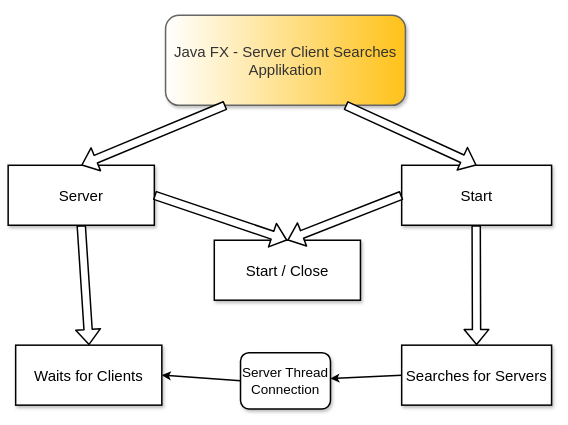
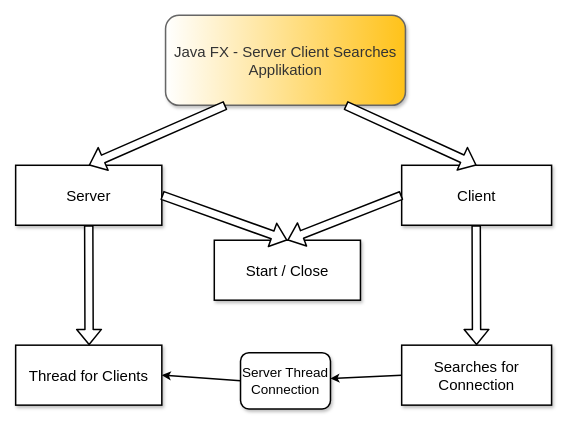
node "Server": moved (81, 195) -> (89, 195)
node "Start": label "Start" -> "Client"
node "Waits for Clients": label "Waits for Clients" -> "Thread for Clients"
node "Searches for Servers": label "Searches for Servers" -> "Searches for Connection"
